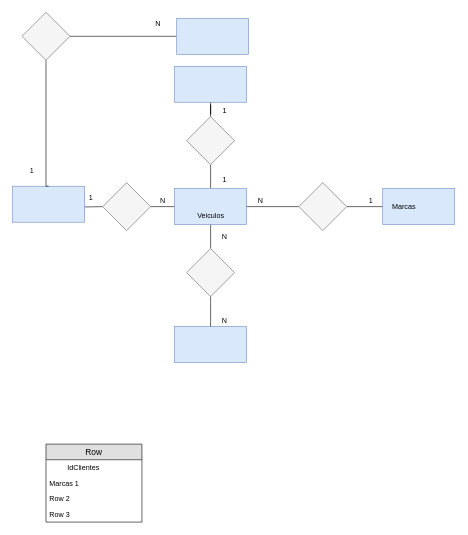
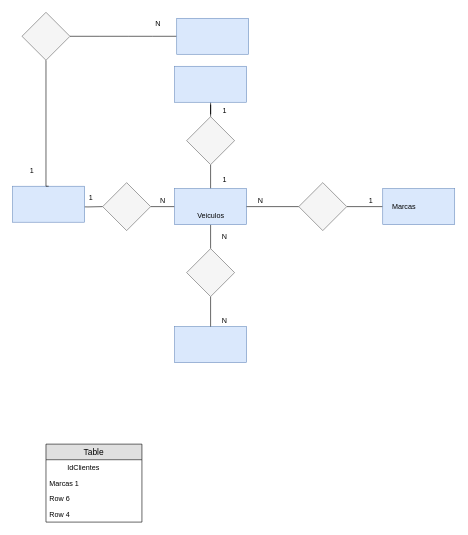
node "Row": label "Row" -> "Table"
node "Row 2": label "Row 2" -> "Row 6"
node "Row 3": label "Row 3" -> "Row 4"
